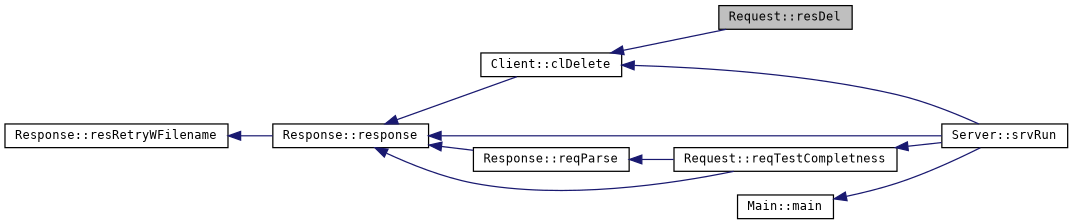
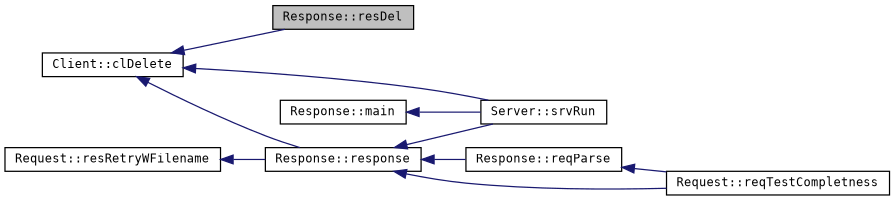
node "Request::resDel": label "Request::resDel" -> "Response::resDel"
edge "Client::clDelete" -> "Response::response": reversed
node "Response::resRetryWFilename": label "Response::resRetryWFilename" -> "Request::resRetryWFilename"
edge "Server::srvRun" -> "Request::reqTestCompletness": removed
node "Main::main": label "Main::main" -> "Response::main"
